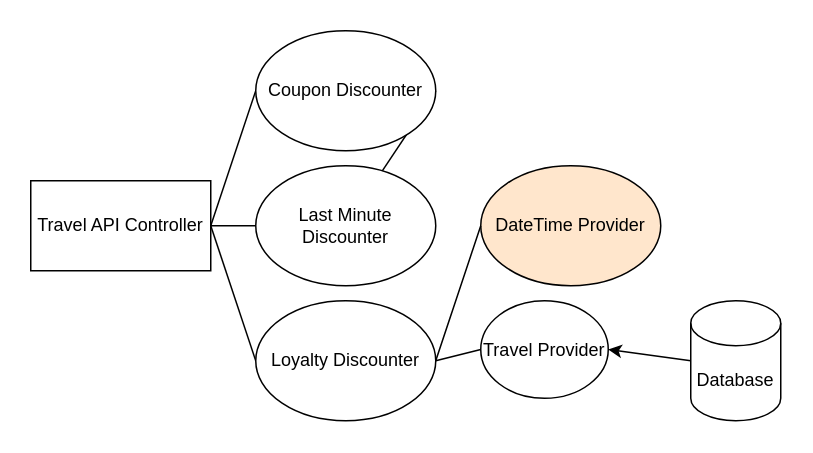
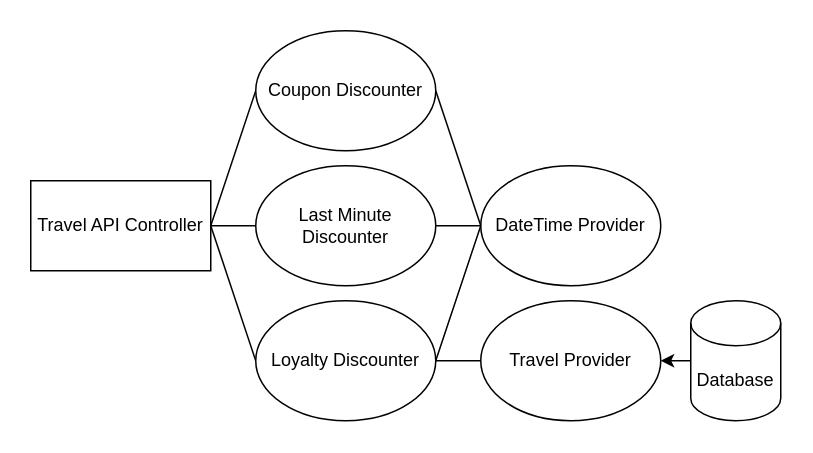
edge "Coupon Discounter" -- "Last Minute Discounter": now "Coupon Discounter" -- "DateTime Provider"
edge "Last Minute Discounter" -- "DateTime Provider": added
node "DateTime Provider": fillcolor #ffe6cc -> #ffffff
node "Travel Provider": size 128x98 -> 180x120
